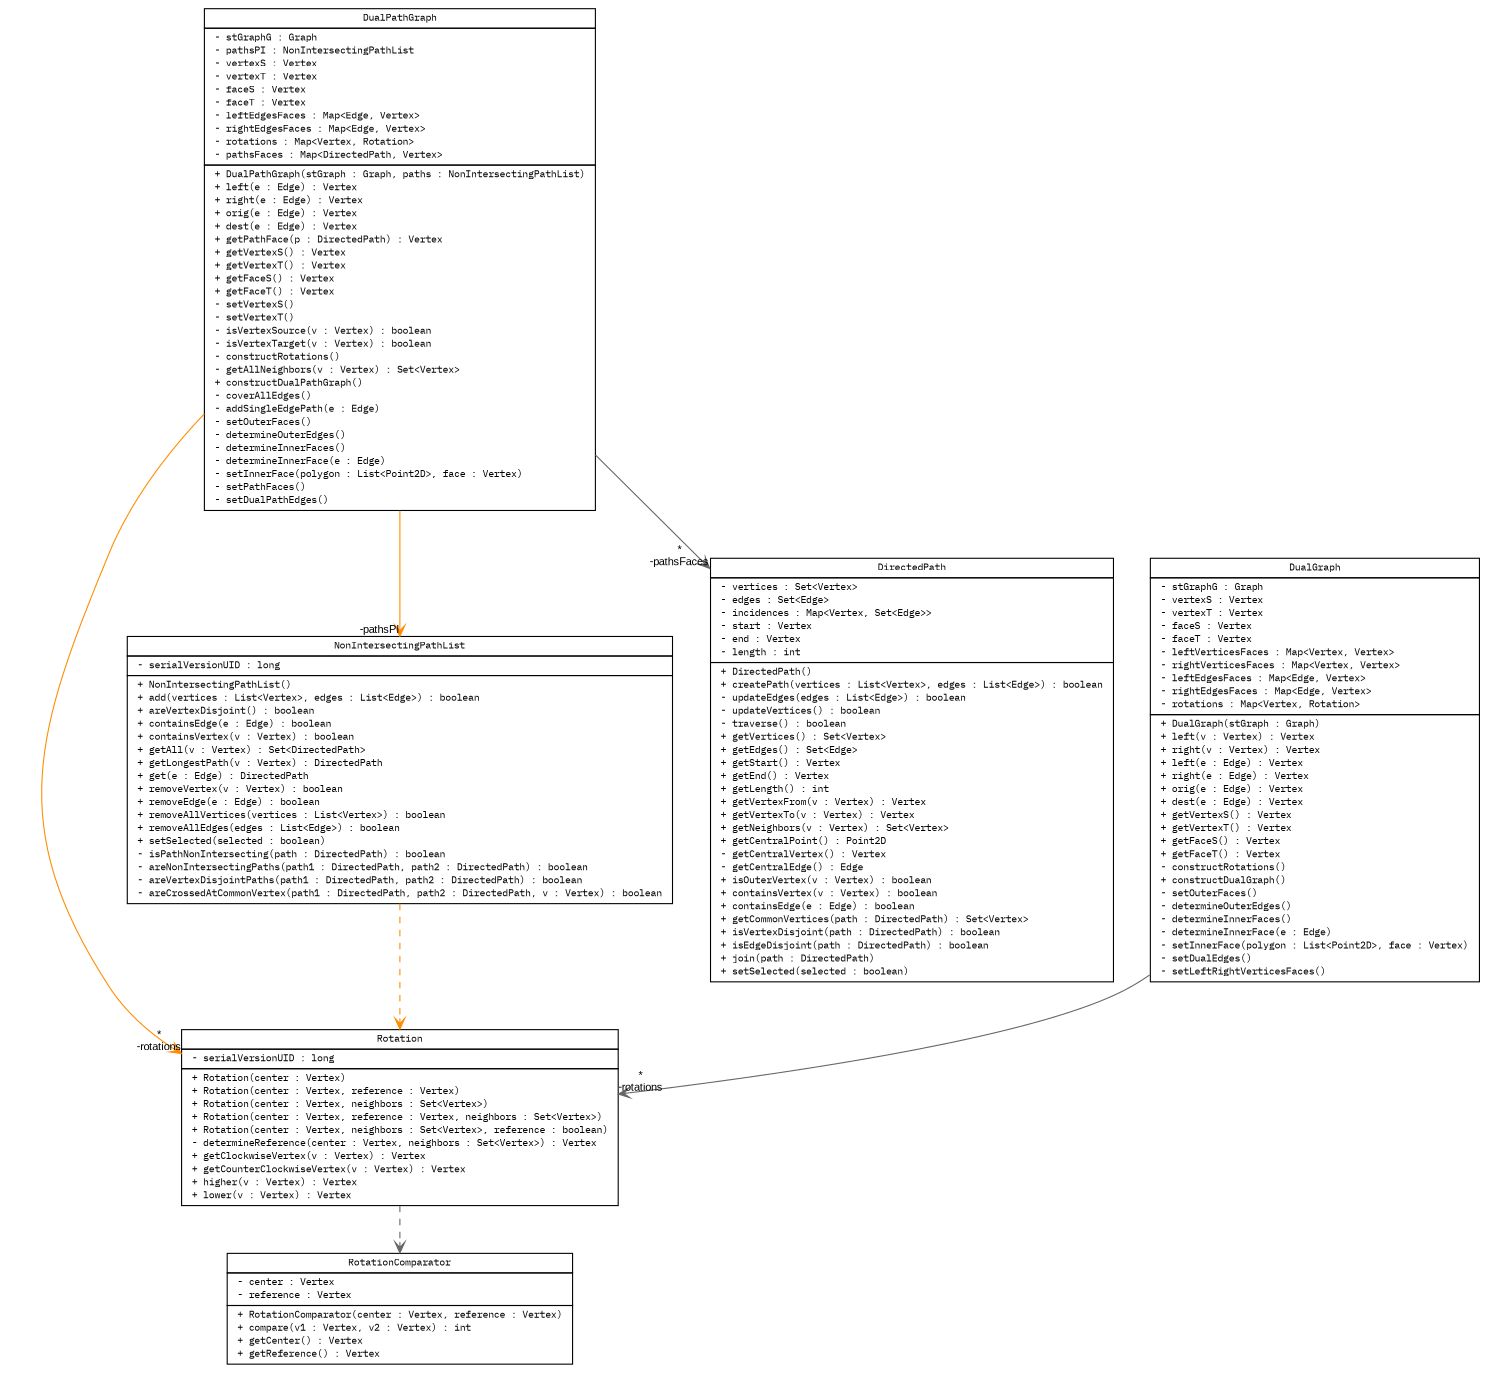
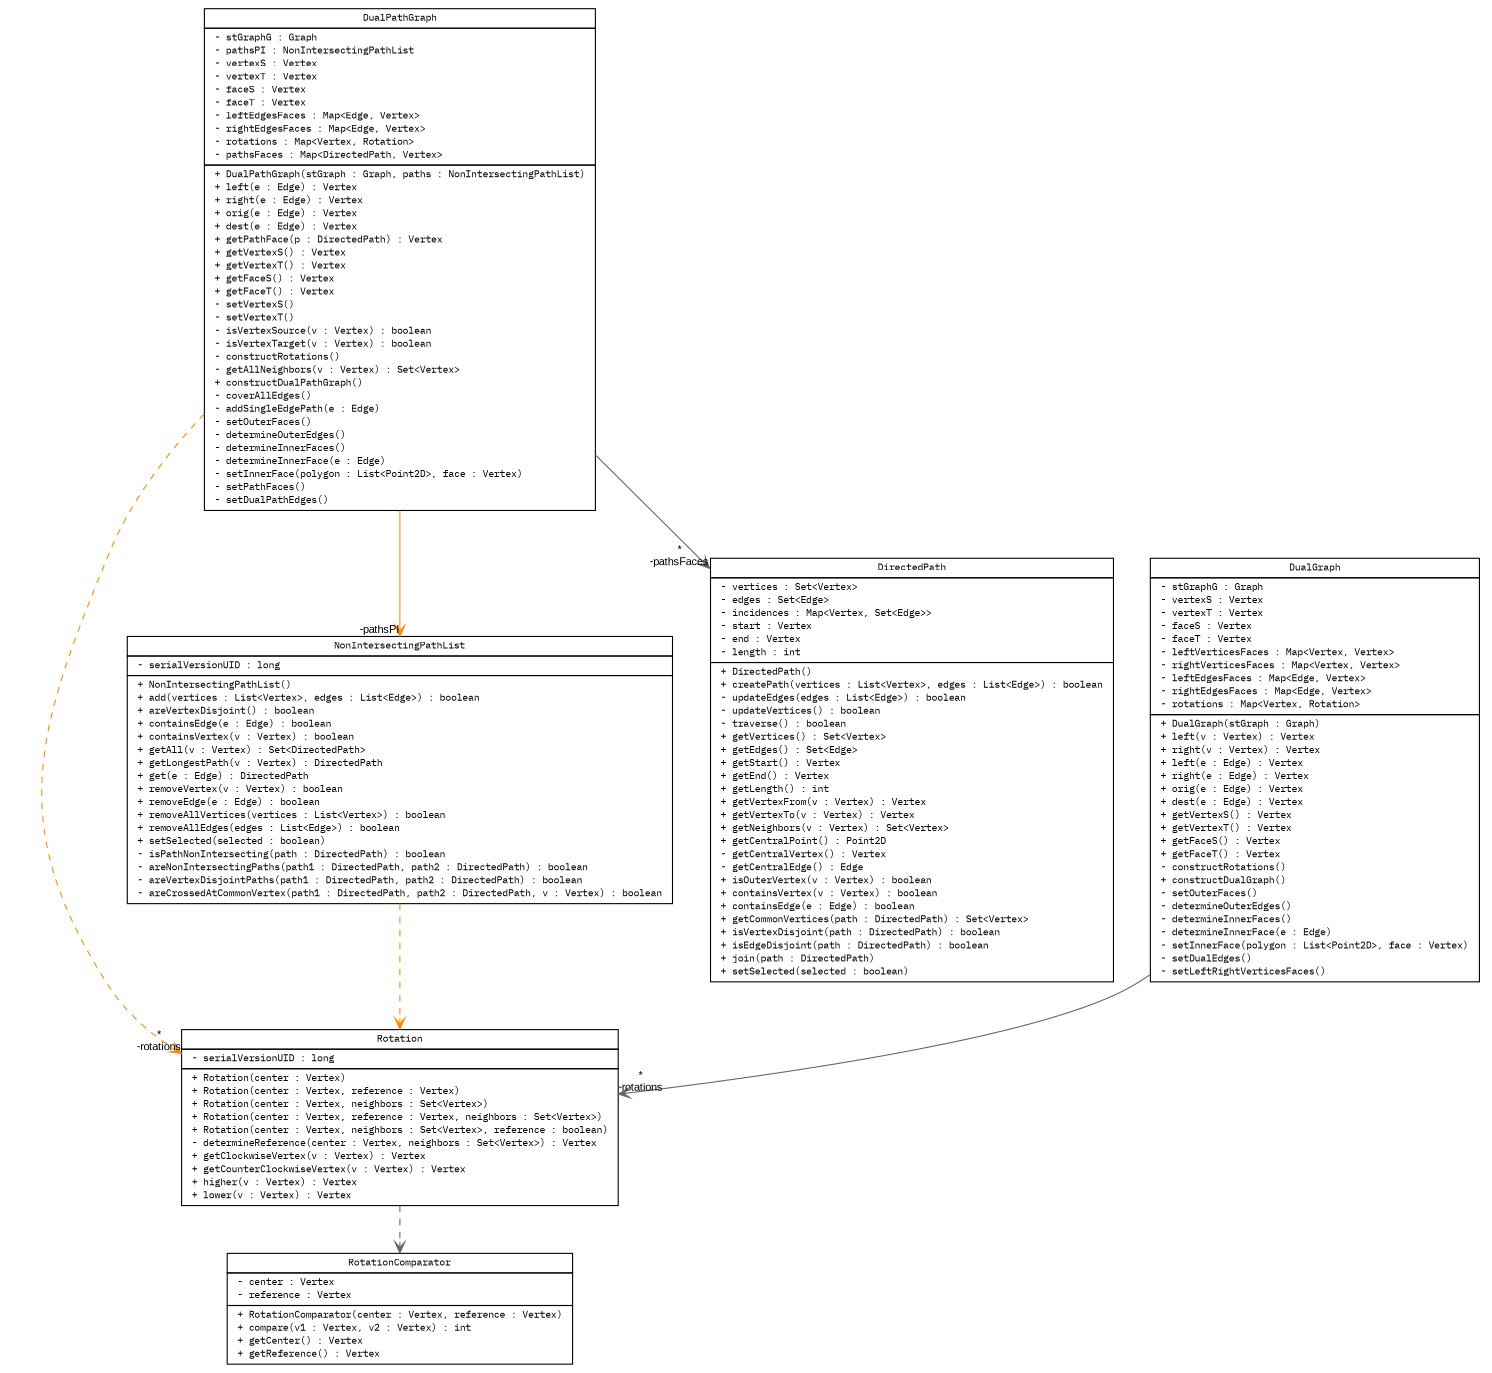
edge "DualPathGraph" -> "Rotation": style solid -> dashed
